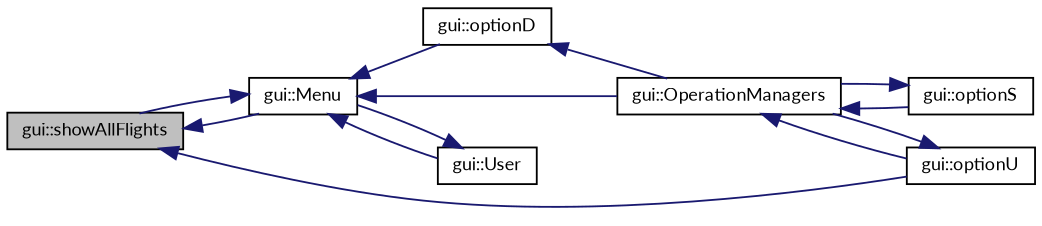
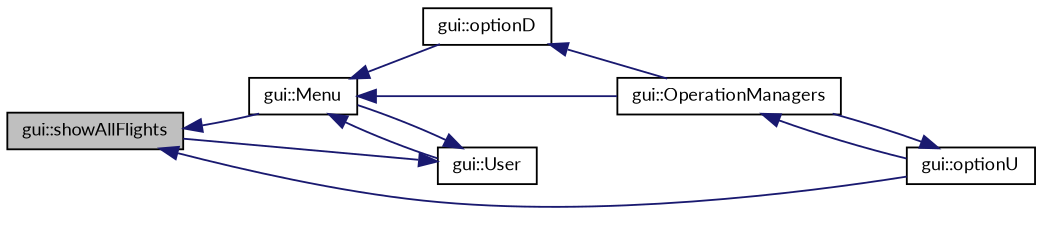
node "gui::optionS": removed
edge "gui::showAllFlights" -> "gui::Menu": now "gui::showAllFlights" -> "gui::User"
